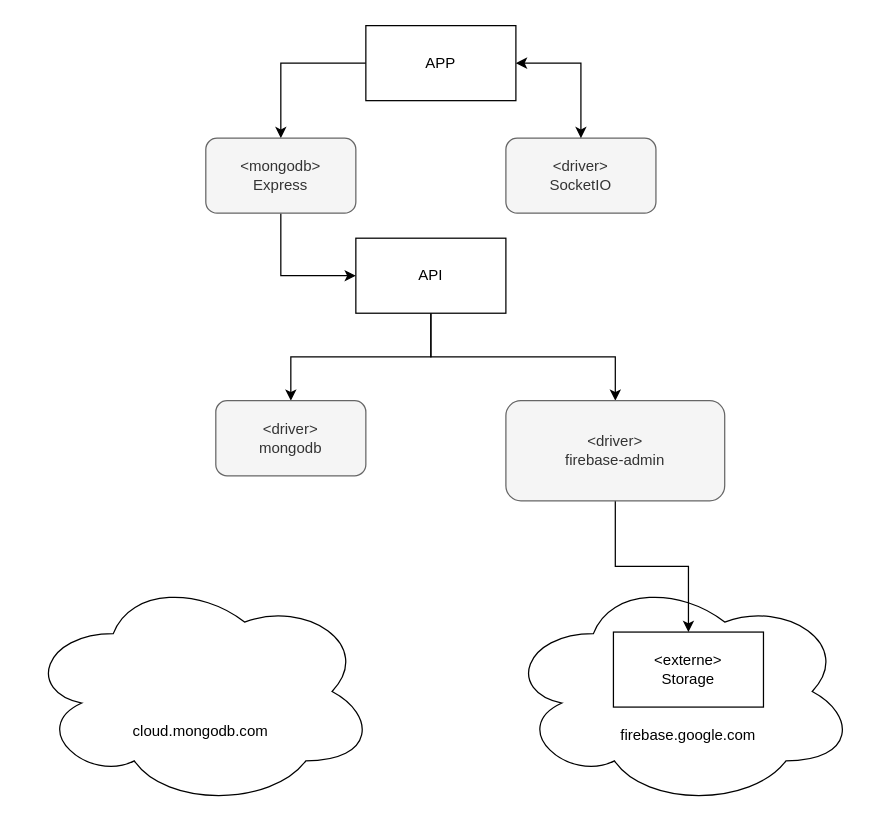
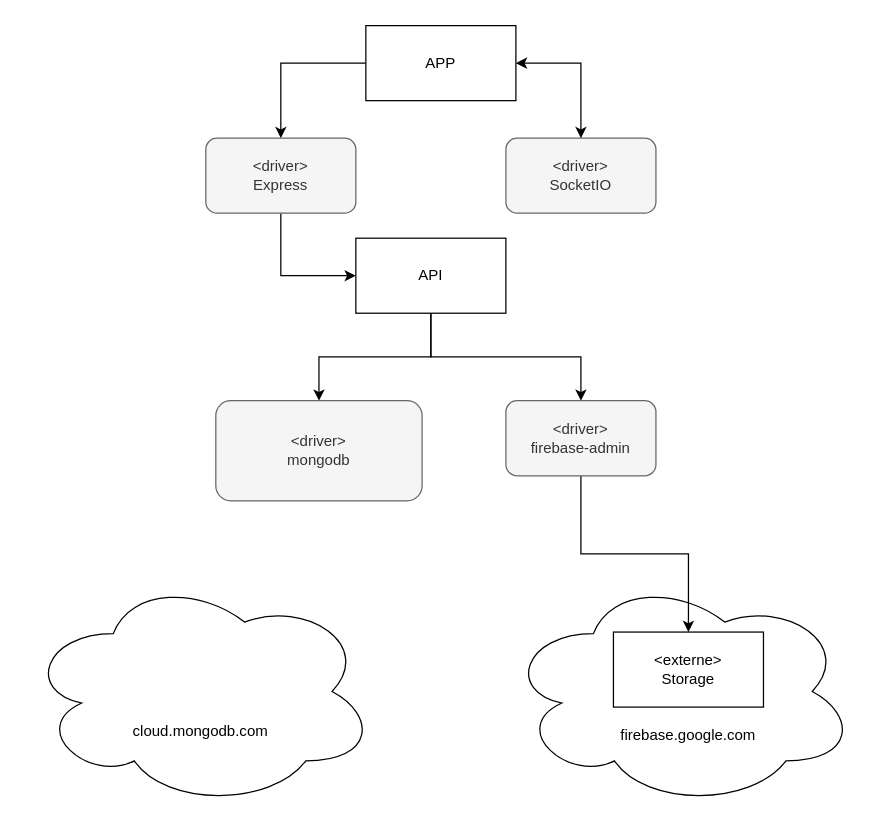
node "<mongodb> Express": label "<mongodb> Express" -> "<driver> Express"
node "<driver> mongodb": size 150x75 -> 206x100
node "<driver> firebase-admin": size 219x100 -> 150x75
